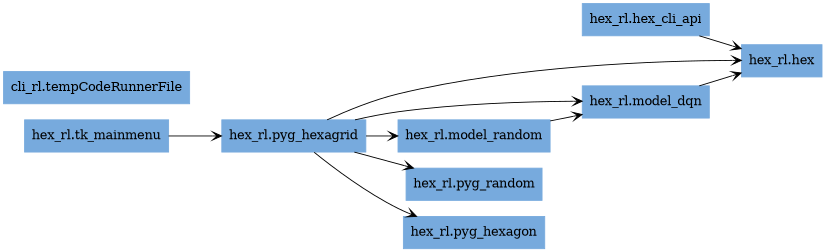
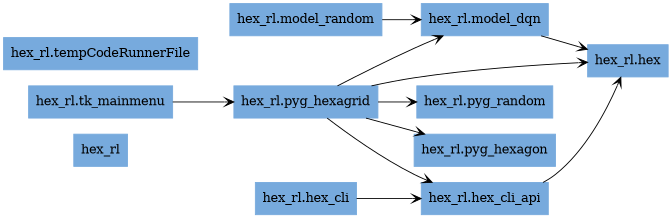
node "cli_rl.tempCodeRunnerFile": label "cli_rl.tempCodeRunnerFile" -> "hex_rl.tempCodeRunnerFile"
edge "hex_rl.pyg_hexagrid" -> "hex_rl.model_random": now "hex_rl.pyg_hexagrid" -> "hex_rl.hex_cli_api"
node "hex_rl": added
node "hex_rl.hex_cli": added
